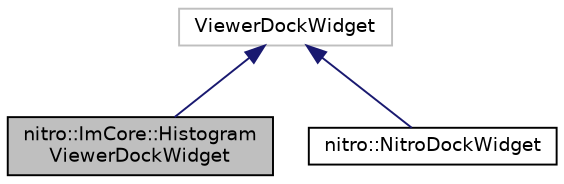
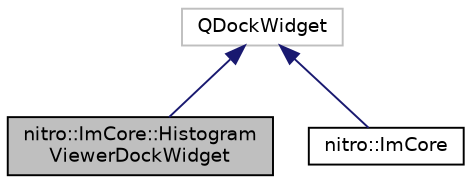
node "ViewerDockWidget": label "ViewerDockWidget" -> "QDockWidget"
node "nitro::NitroDockWidget": label "nitro::NitroDockWidget" -> "nitro::ImCore"
